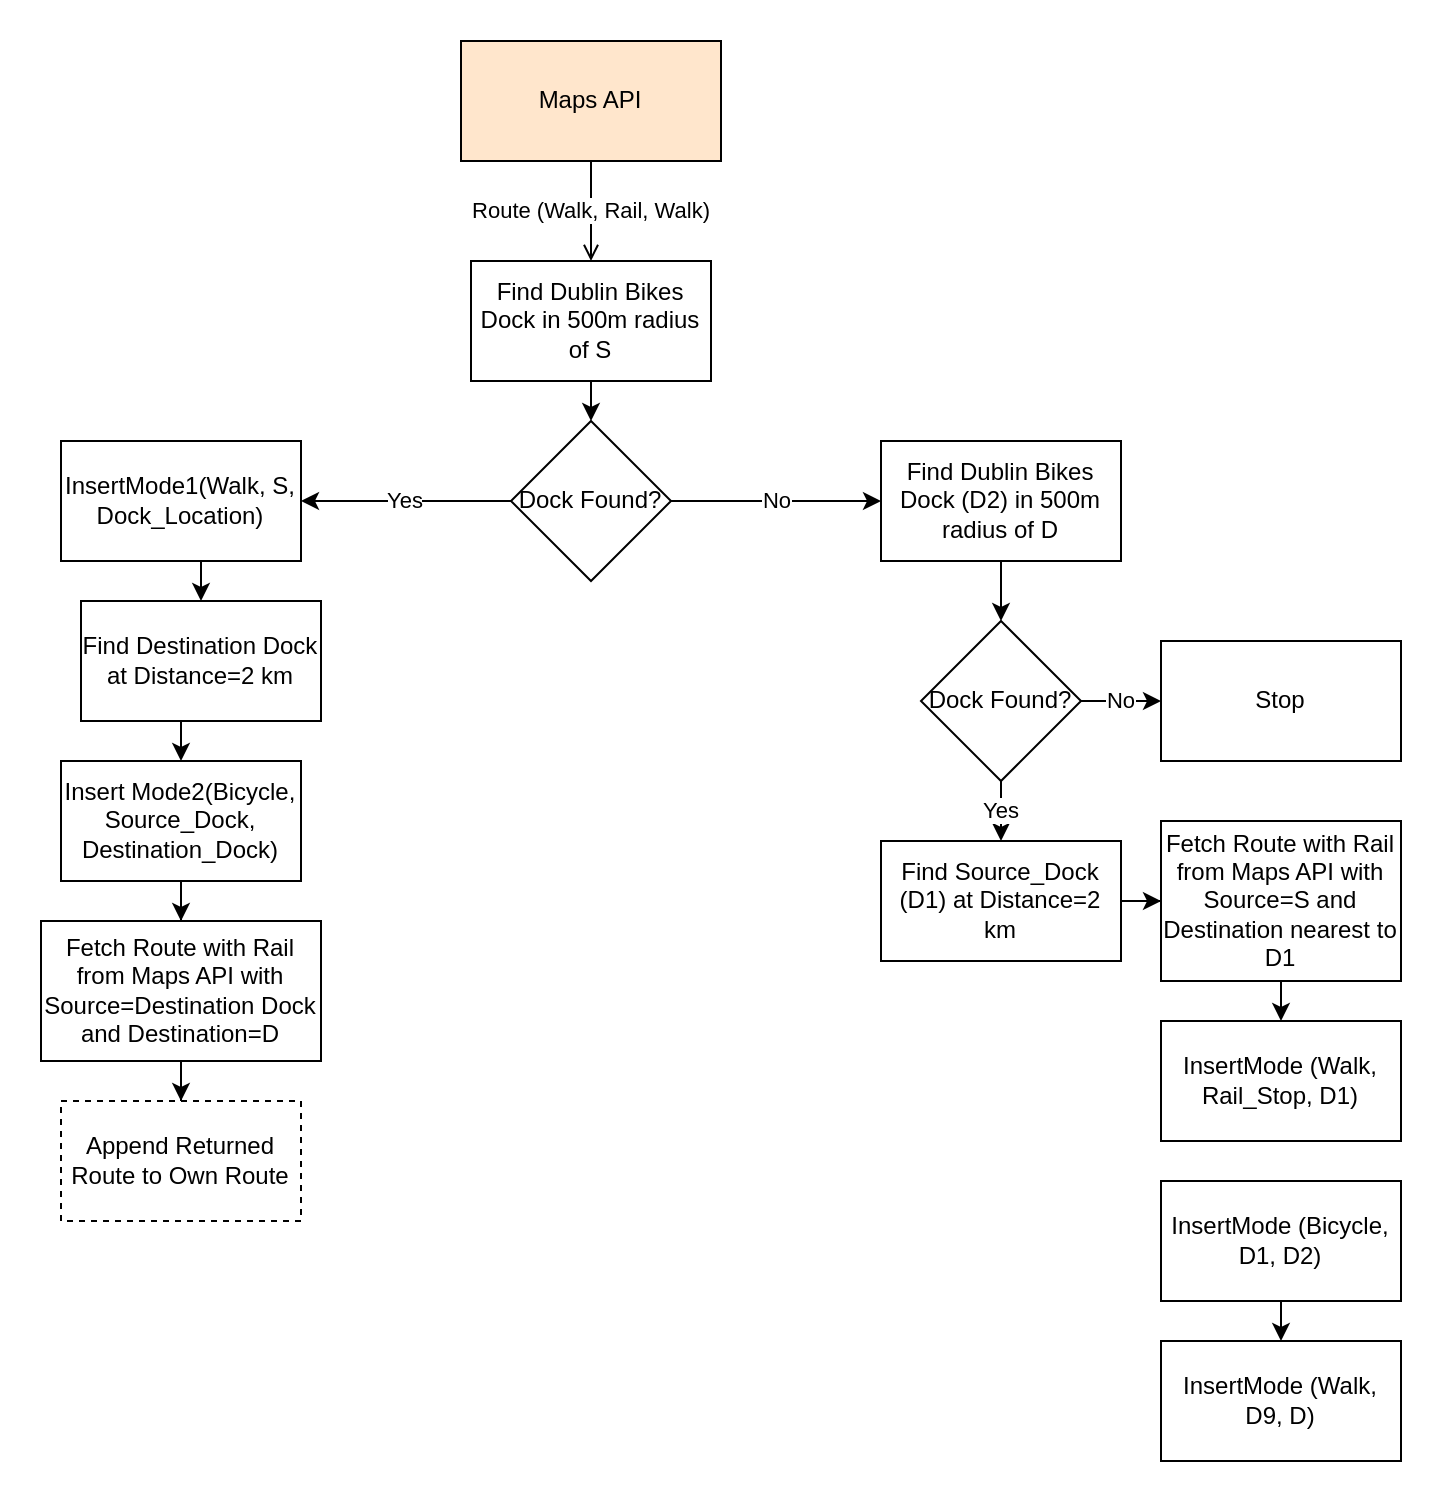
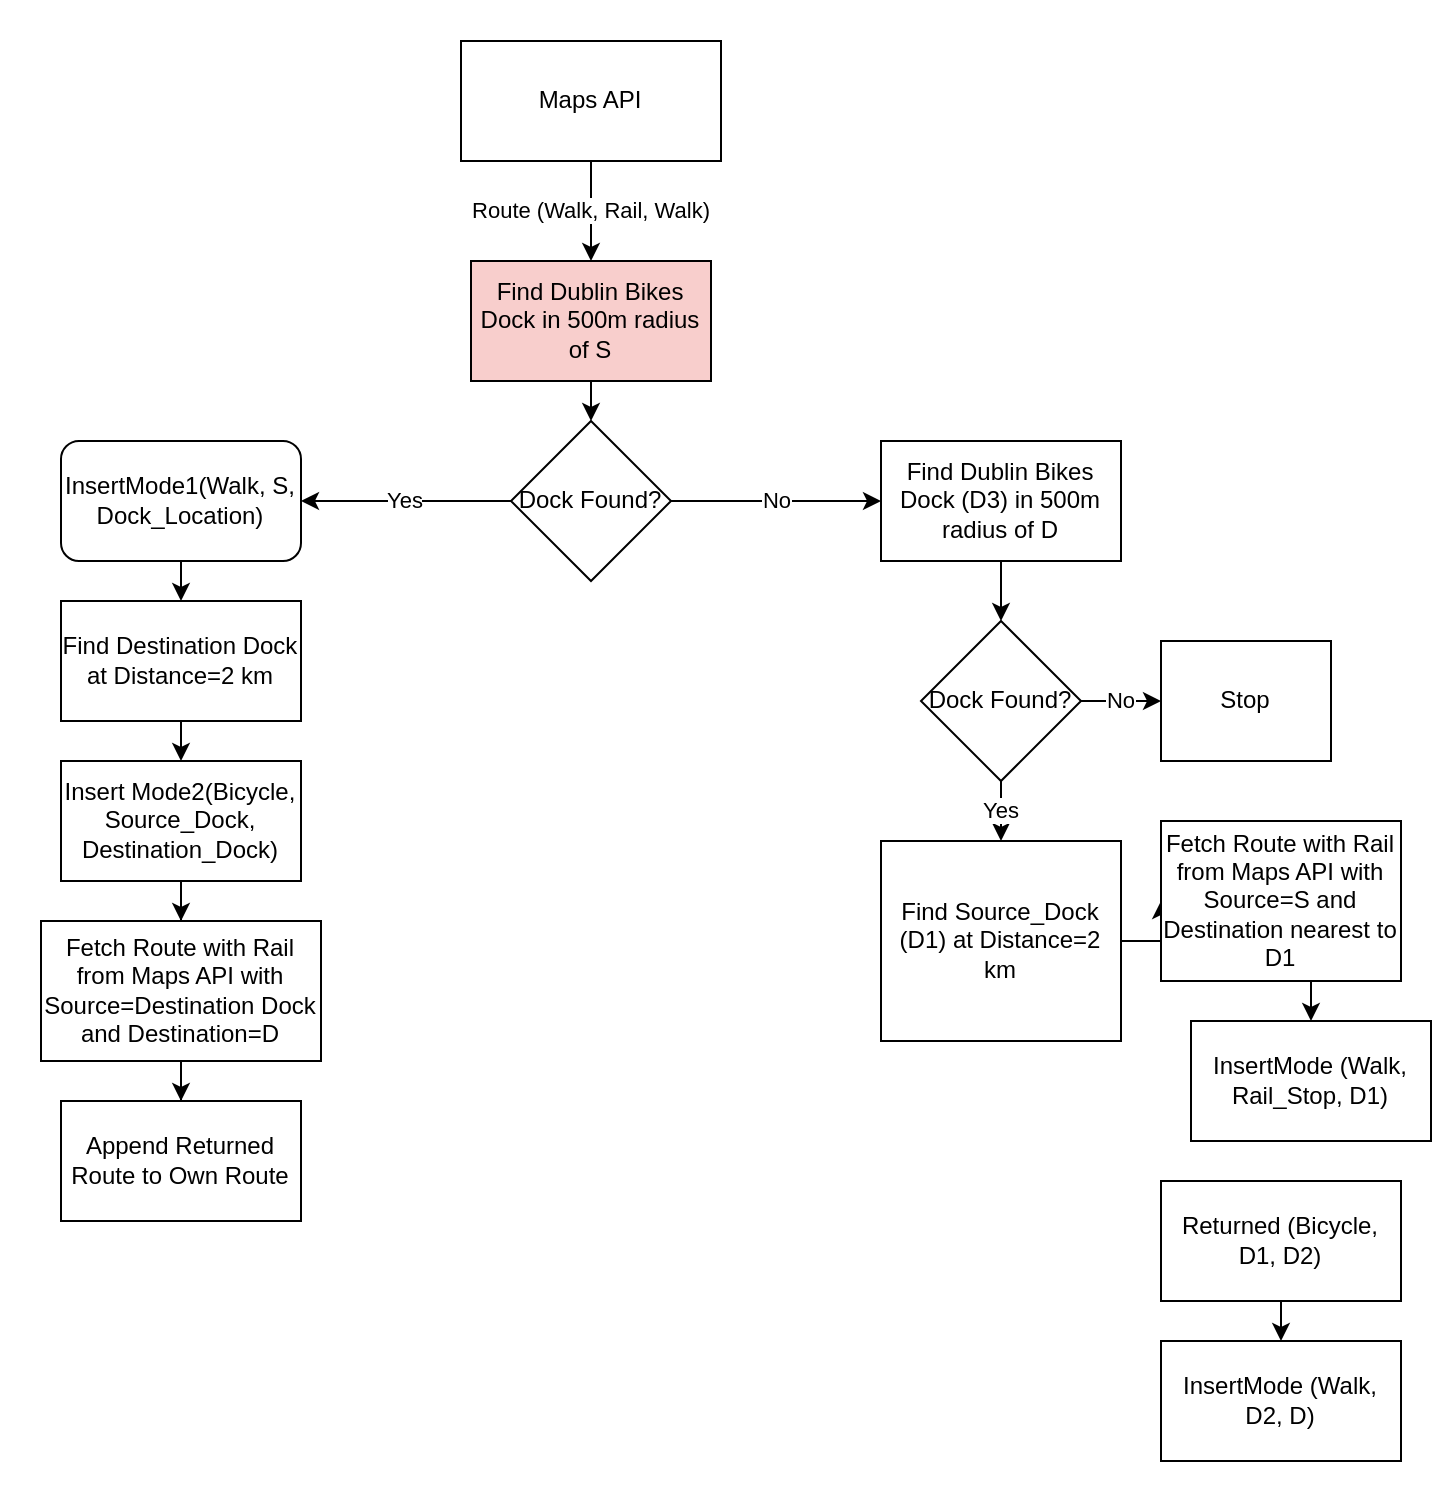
node "Maps API": fillcolor #ffe6cc -> #ffffff
edge "Maps API" -> "Find Dublin Bikes Dock in 500m radius of S": arrowhead open -> classic
node "Find Dublin Bikes Dock in 500m radius of S": fillcolor #ffffff -> #f8cecc
node "InsertMode1(Walk, S, Dock_Location)": shape rectangle -> rounded rectangle
node "Find Dublin Bikes Dock (D2) in 500m radius of D": label "Find Dublin Bikes Dock (D2) in 500m radius of D" -> "Find Dublin Bikes Dock (D3) in 500m radius of D"
node "Find Destination Dock at Distance=2 km": moved (201, 661) -> (181, 661)
node "Stop": size 240x120 -> 170x120
node "Find Source_Dock (D1) at Distance=2 km": size 240x120 -> 240x200
node "InsertMode (Walk, Rail_Stop, D1)": moved (1281, 1081) -> (1311, 1081)
node "Append Returned Route to Own Route": style dashed -> solid
node "InsertMode (Bicycle, D1, D2)": label "InsertMode (Bicycle, D1, D2)" -> "Returned (Bicycle, D1, D2)"
node "InsertMode (Walk, D9, D)": label "InsertMode (Walk, D9, D)" -> "InsertMode (Walk, D2, D)"
